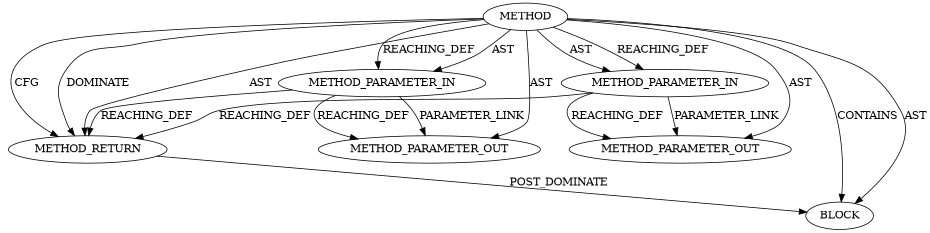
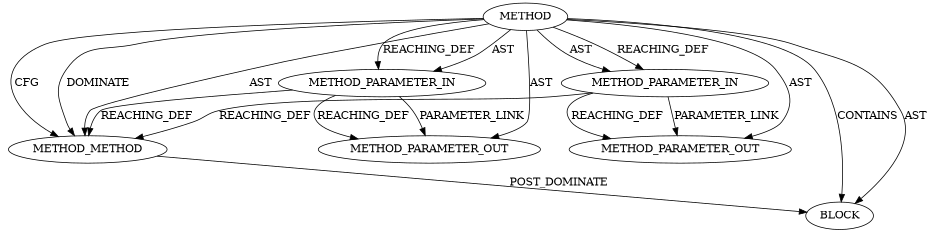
node "METHOD_RETURN": label "METHOD_RETURN" -> "METHOD_METHOD"
